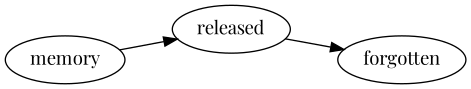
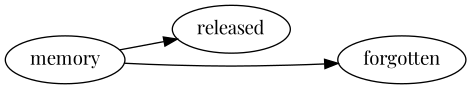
edge "released" -> "forgotten": now "memory" -> "forgotten"
